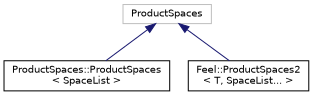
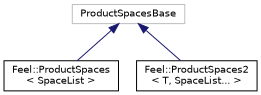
node "ProductSpaces": label "ProductSpaces" -> "ProductSpacesBase"
node "ProductSpaces::ProductSpaces < SpaceList >": label "ProductSpaces::ProductSpaces < SpaceList >" -> "Feel::ProductSpaces < SpaceList >"
